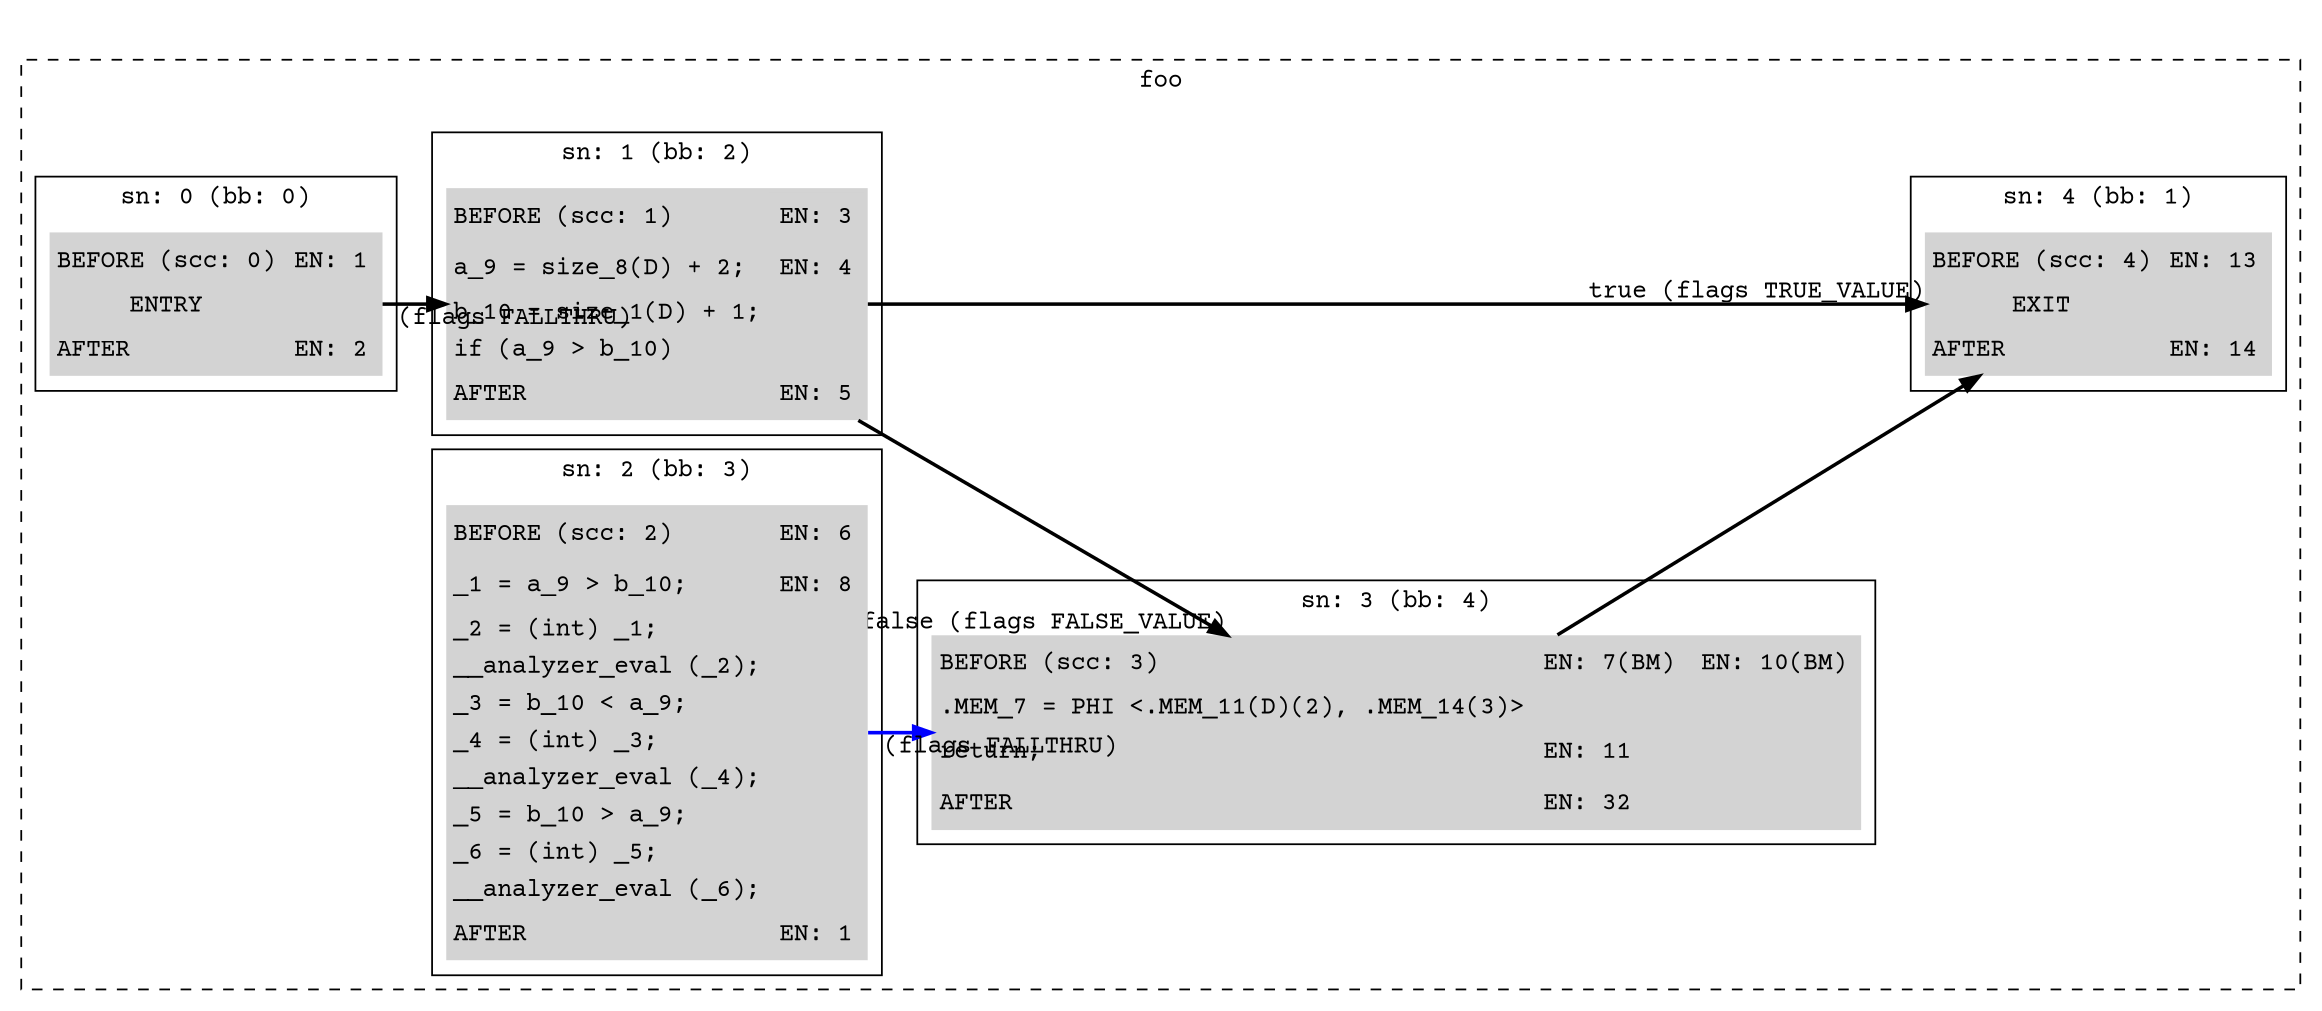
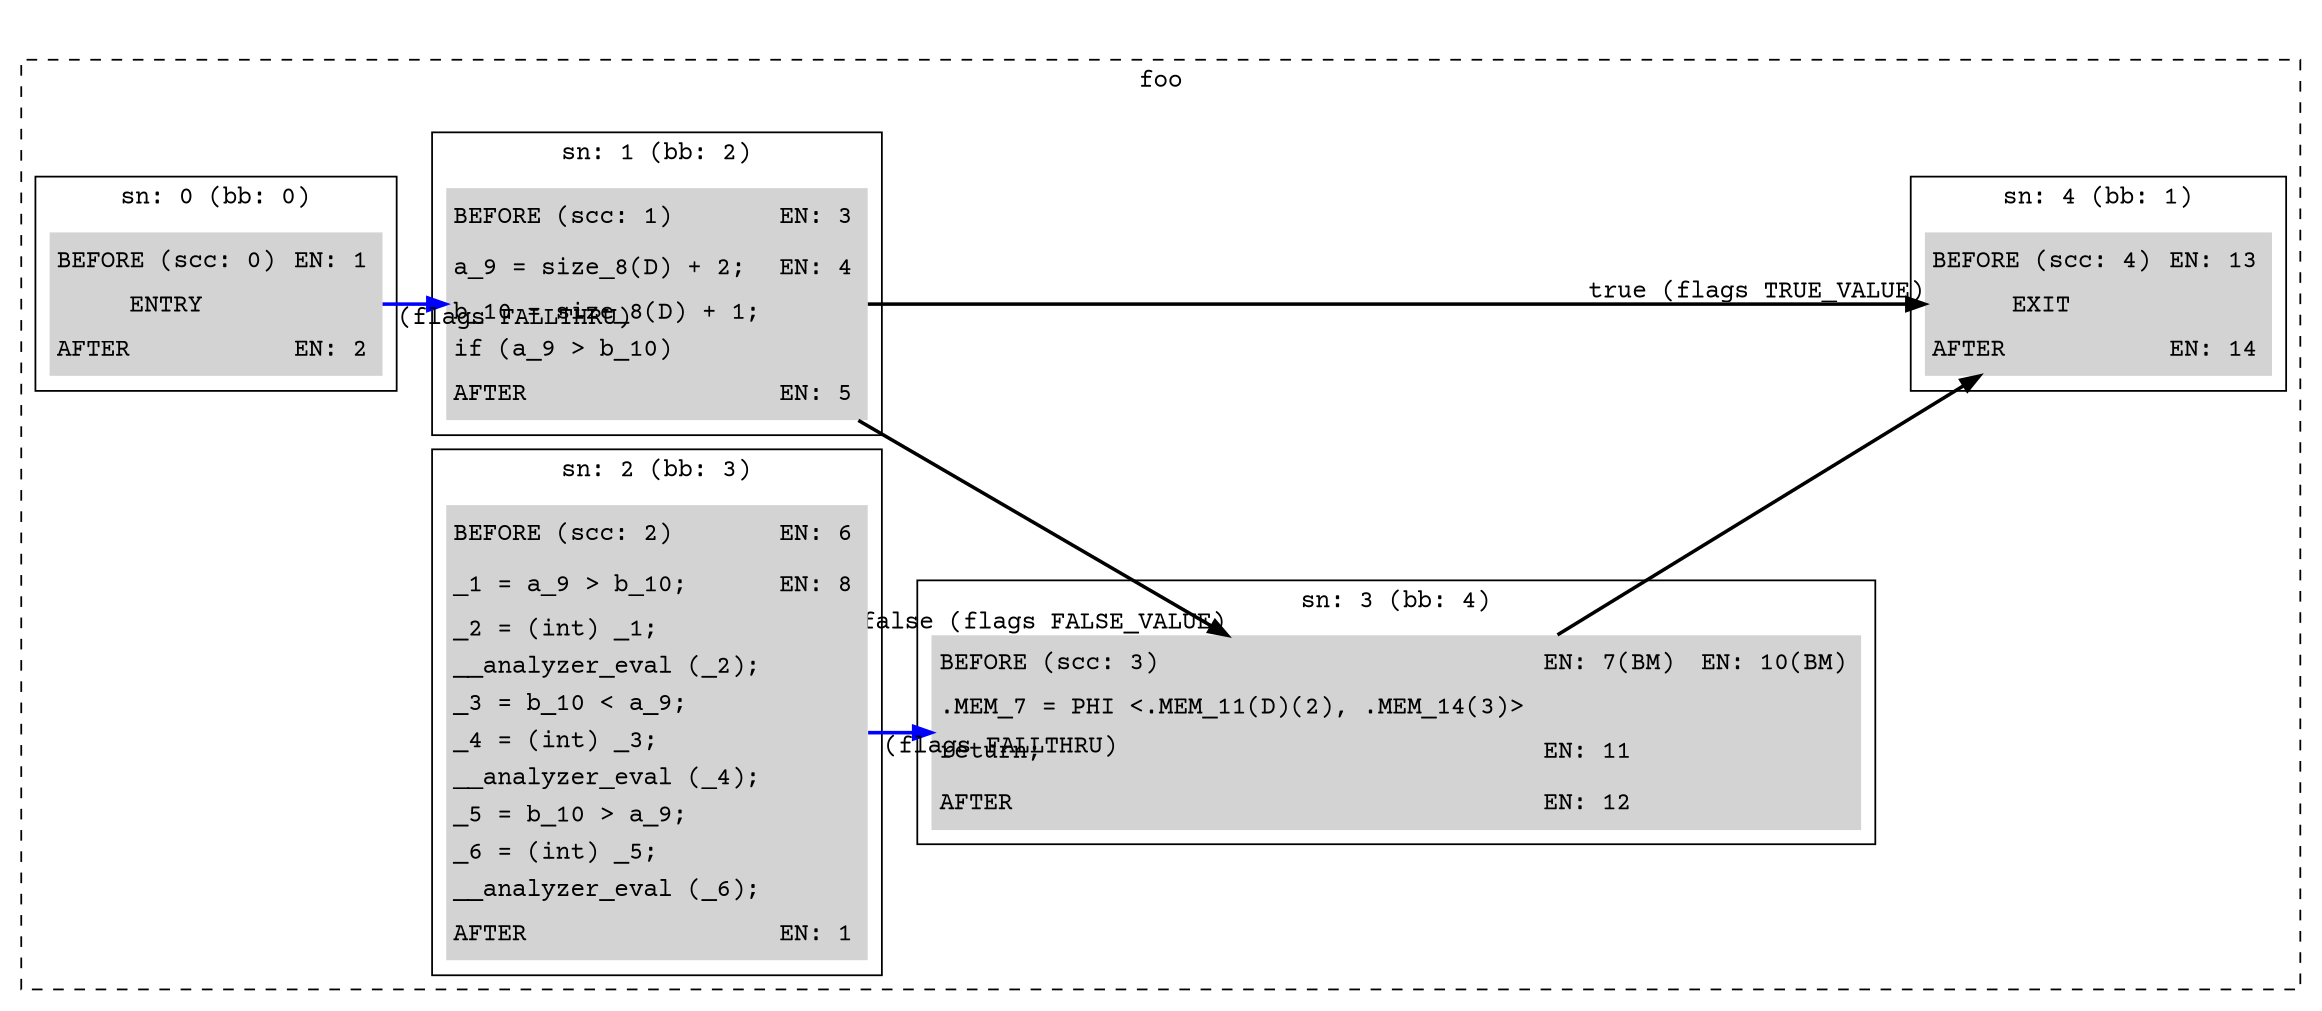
edge "BEFORE (scc: 0)" -> "BEFORE (scc: 1)": color black -> blue
node "BEFORE (scc: 1)": text "b_10 = size_1(D) + 1;" -> "b_10 = size_8(D) + 1;"
node "BEFORE (scc: 3)": text "EN: 32" -> "EN: 12"
